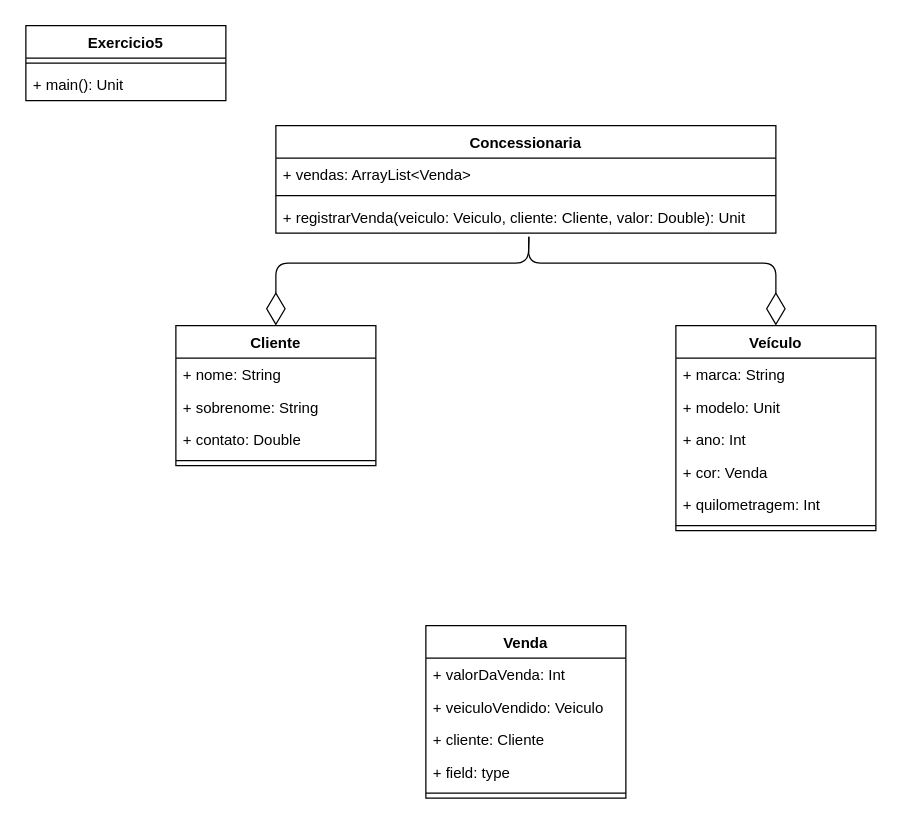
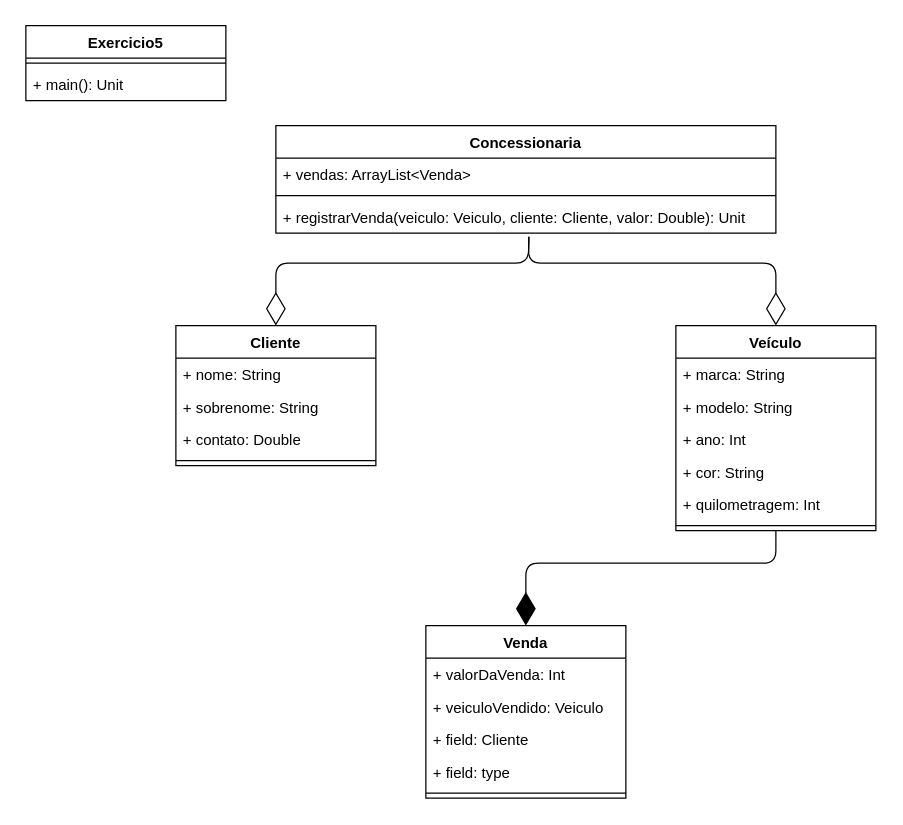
node "+ modelo: Unit": label "+ modelo: Unit" -> "+ modelo: String"
node "+ cor: Venda": label "+ cor: Venda" -> "+ cor: String"
edge "Veículo" -> "Venda": added
node "+ cliente: Cliente": label "+ cliente: Cliente" -> "+ field: Cliente"
